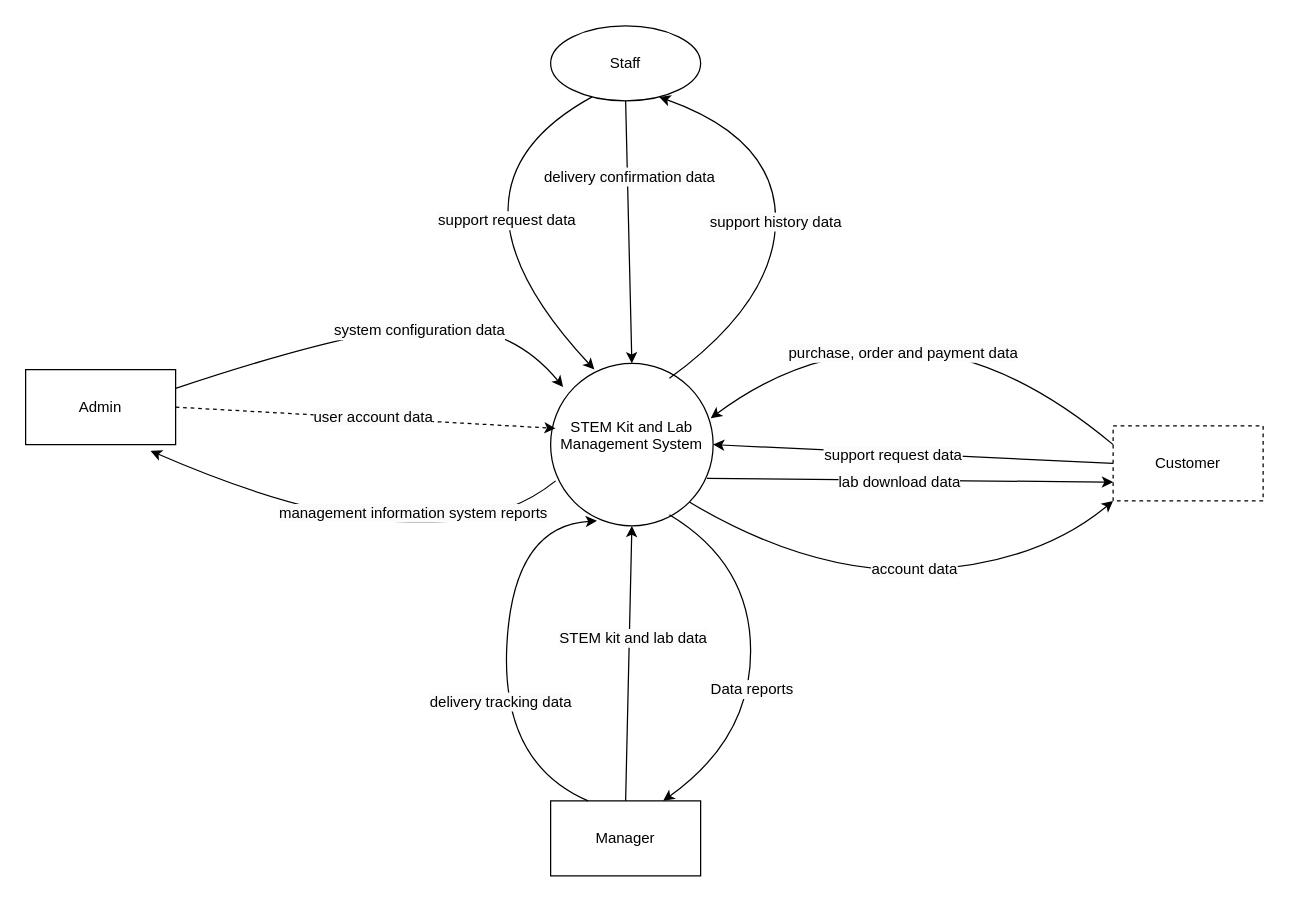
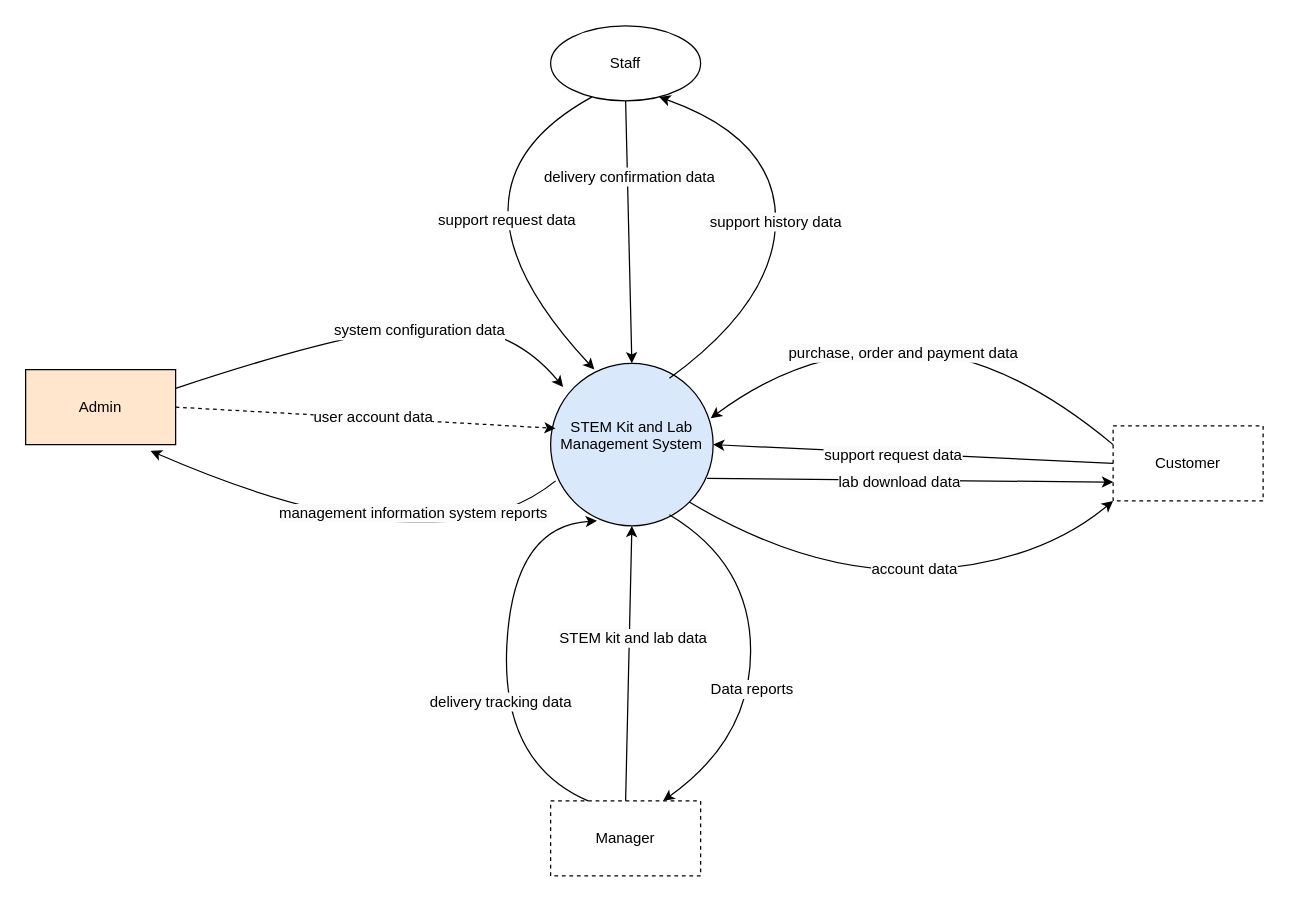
node "Admin": fillcolor #ffffff -> #ffe6cc
node "STEM Kit and Lab Management System": fillcolor #ffffff -> #dae8fc
node "Manager": style solid -> dashed
